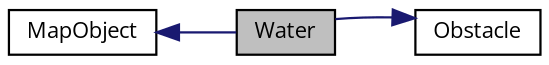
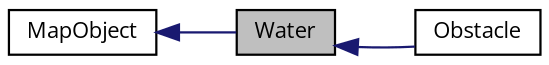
edge "Water" -> "Obstacle": reversed
